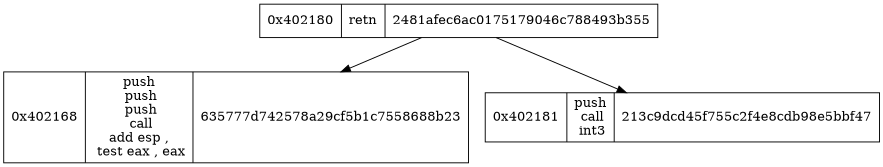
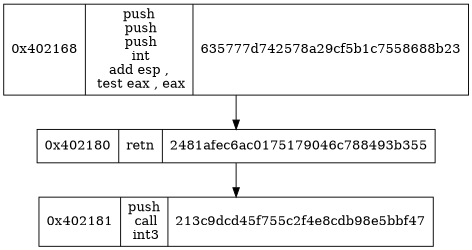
edge "0x402180" -> "0x402168": reversed
node "0x402168": text "call" -> "int"
